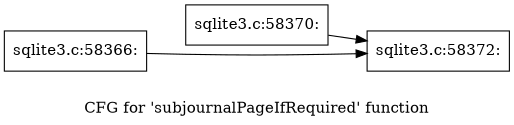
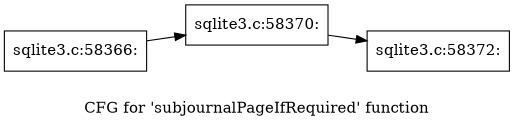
edge "sqlite3.c:58366:" -> "sqlite3.c:58372:": now "sqlite3.c:58366:" -> "sqlite3.c:58370:"
